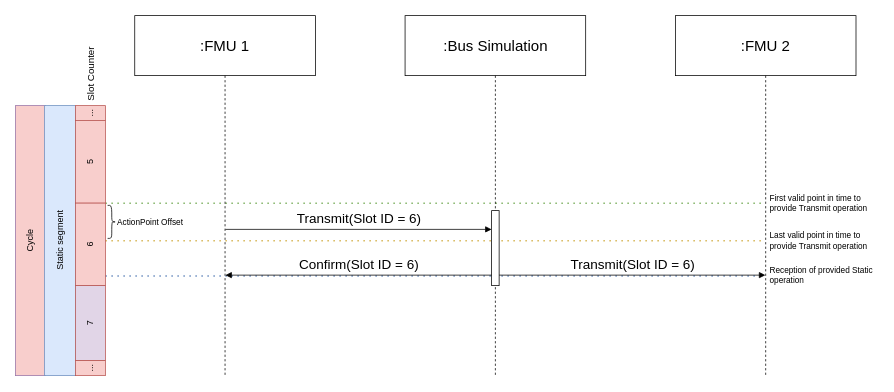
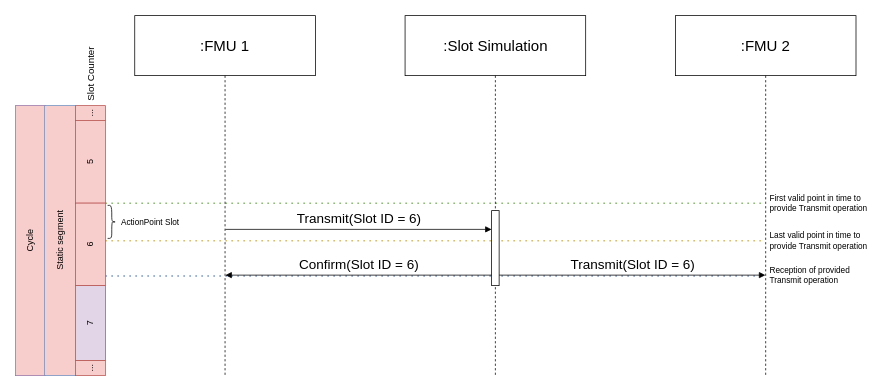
node ":Bus Simulation": label ":Bus Simulation" -> ":Slot Simulation"
node "ActionPoint Offset": label "ActionPoint Offset" -> "ActionPoint Slot"
node "Static segment": fillcolor #dae8fc -> #f8cecc
node "Reception of provided Static operation": label "Reception of provided Static operation" -> "Reception of provided Transmit operation"
